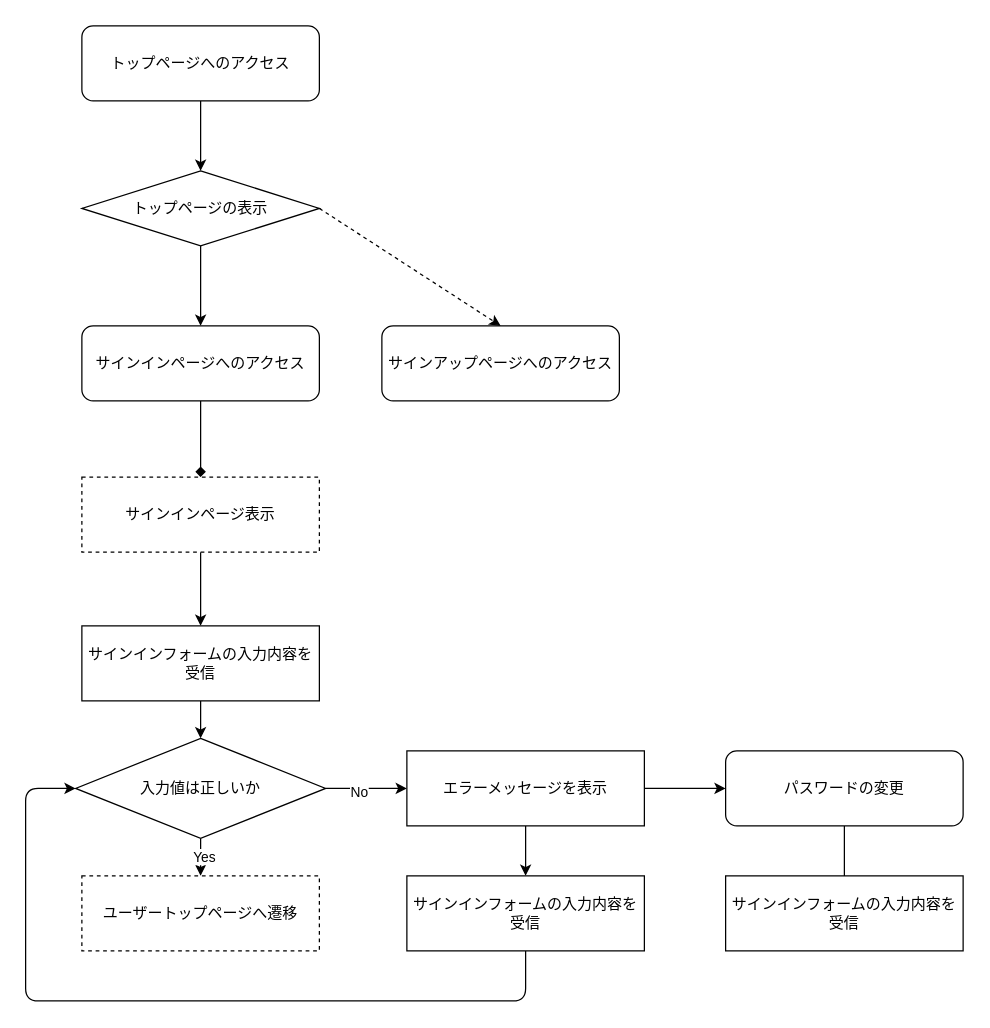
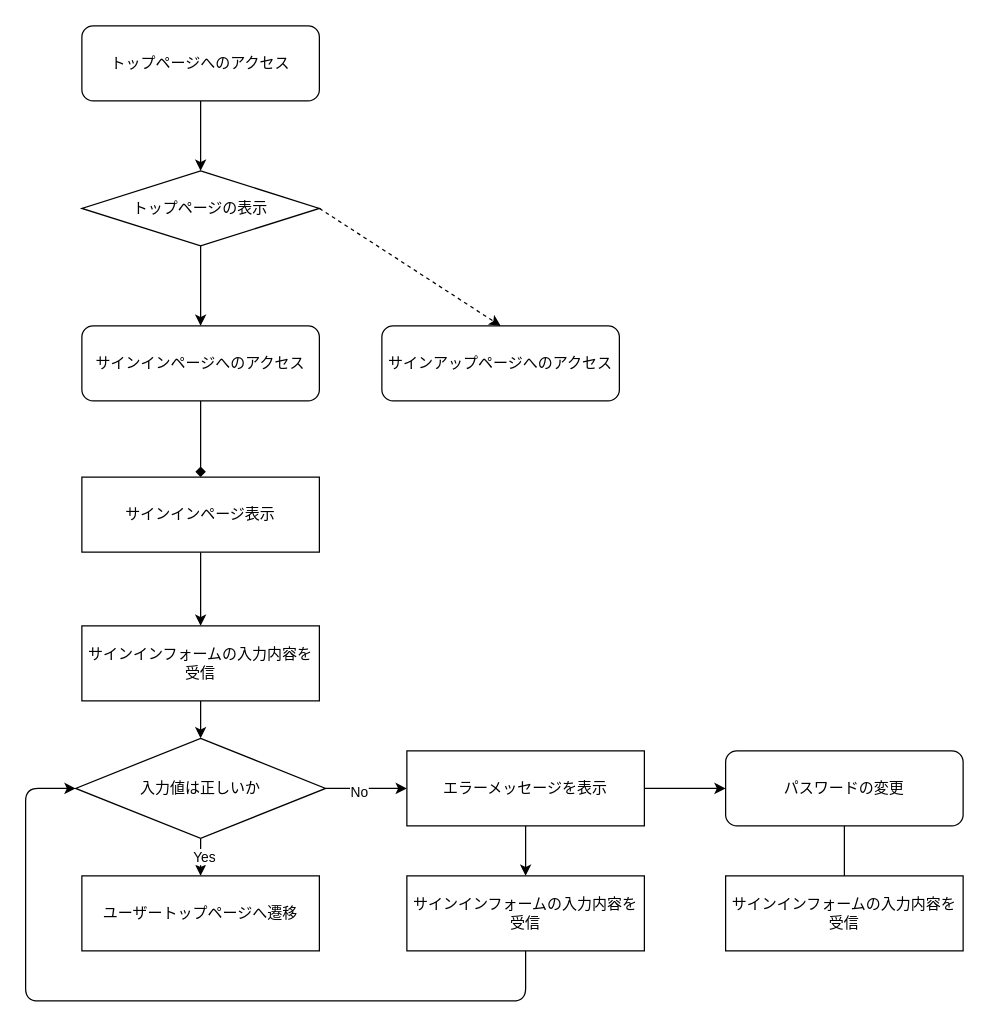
node "サインインページ表示": style dashed -> solid
node "ユーザートップページへ遷移": style dashed -> solid
